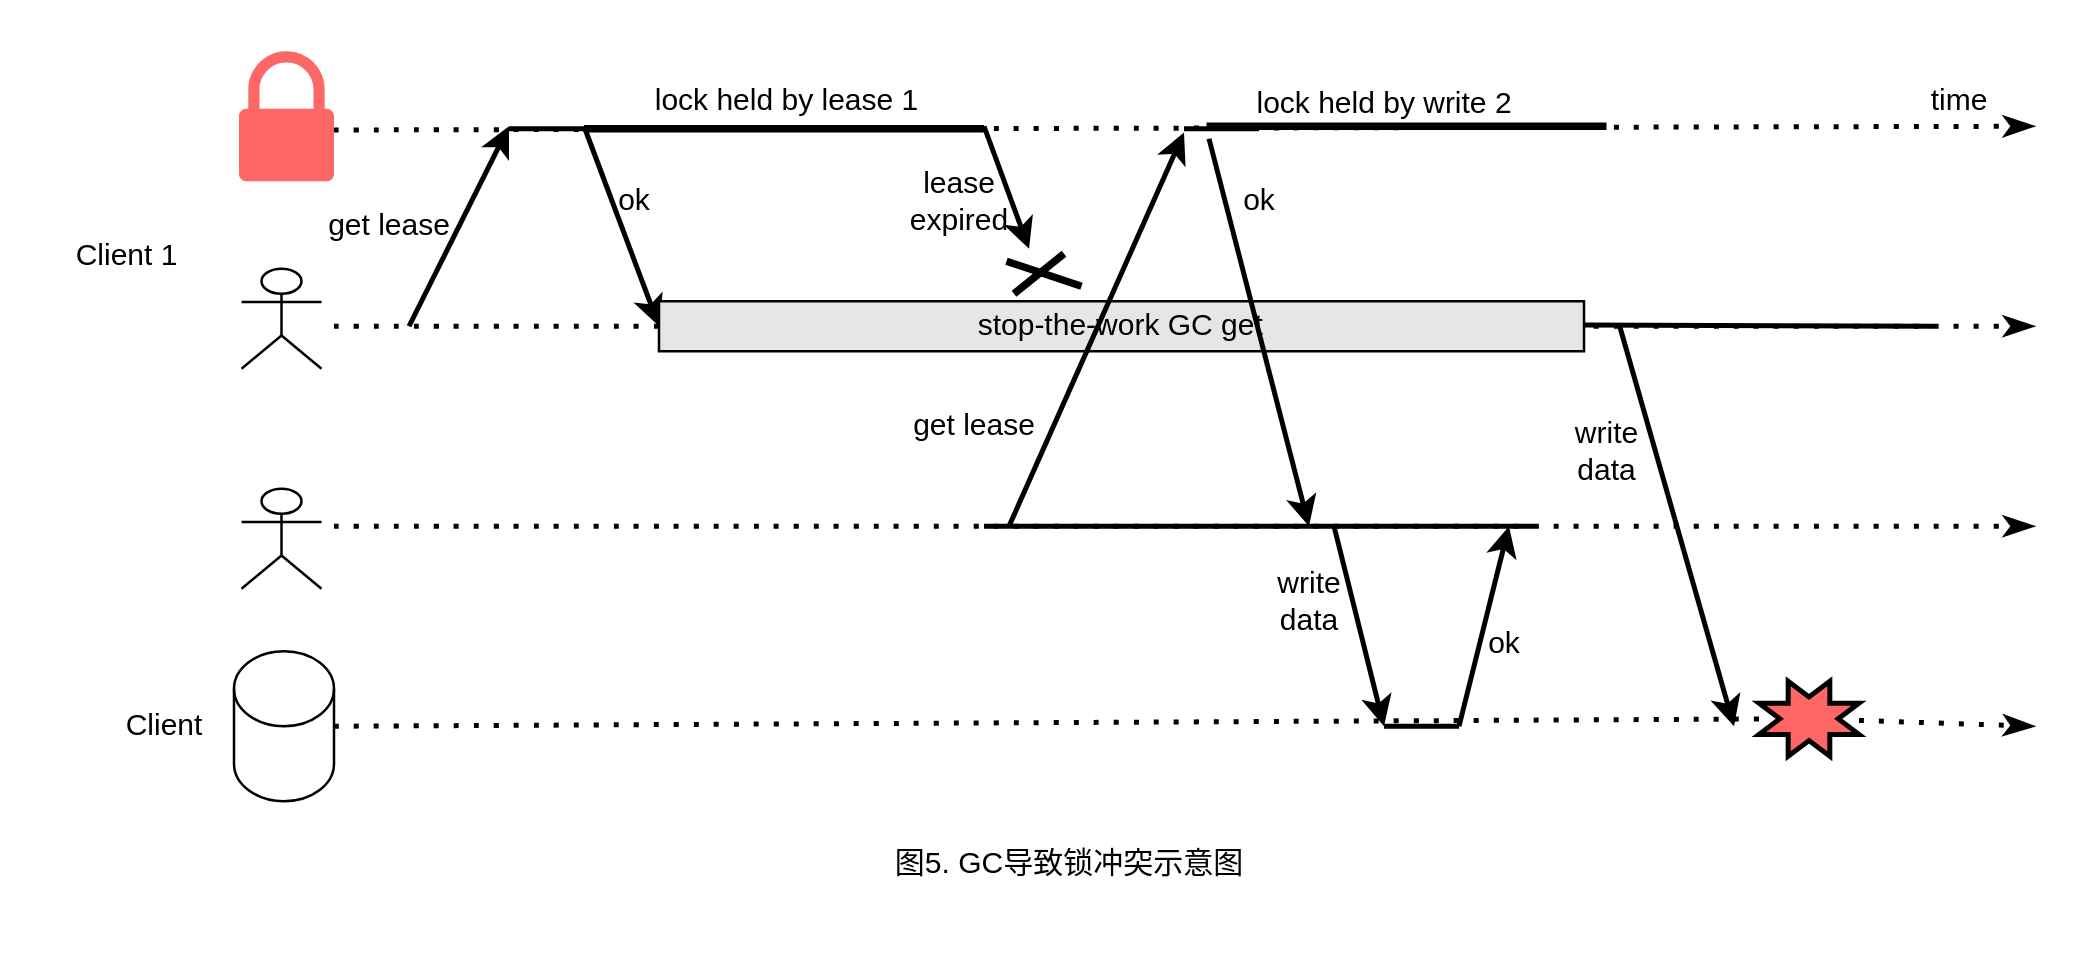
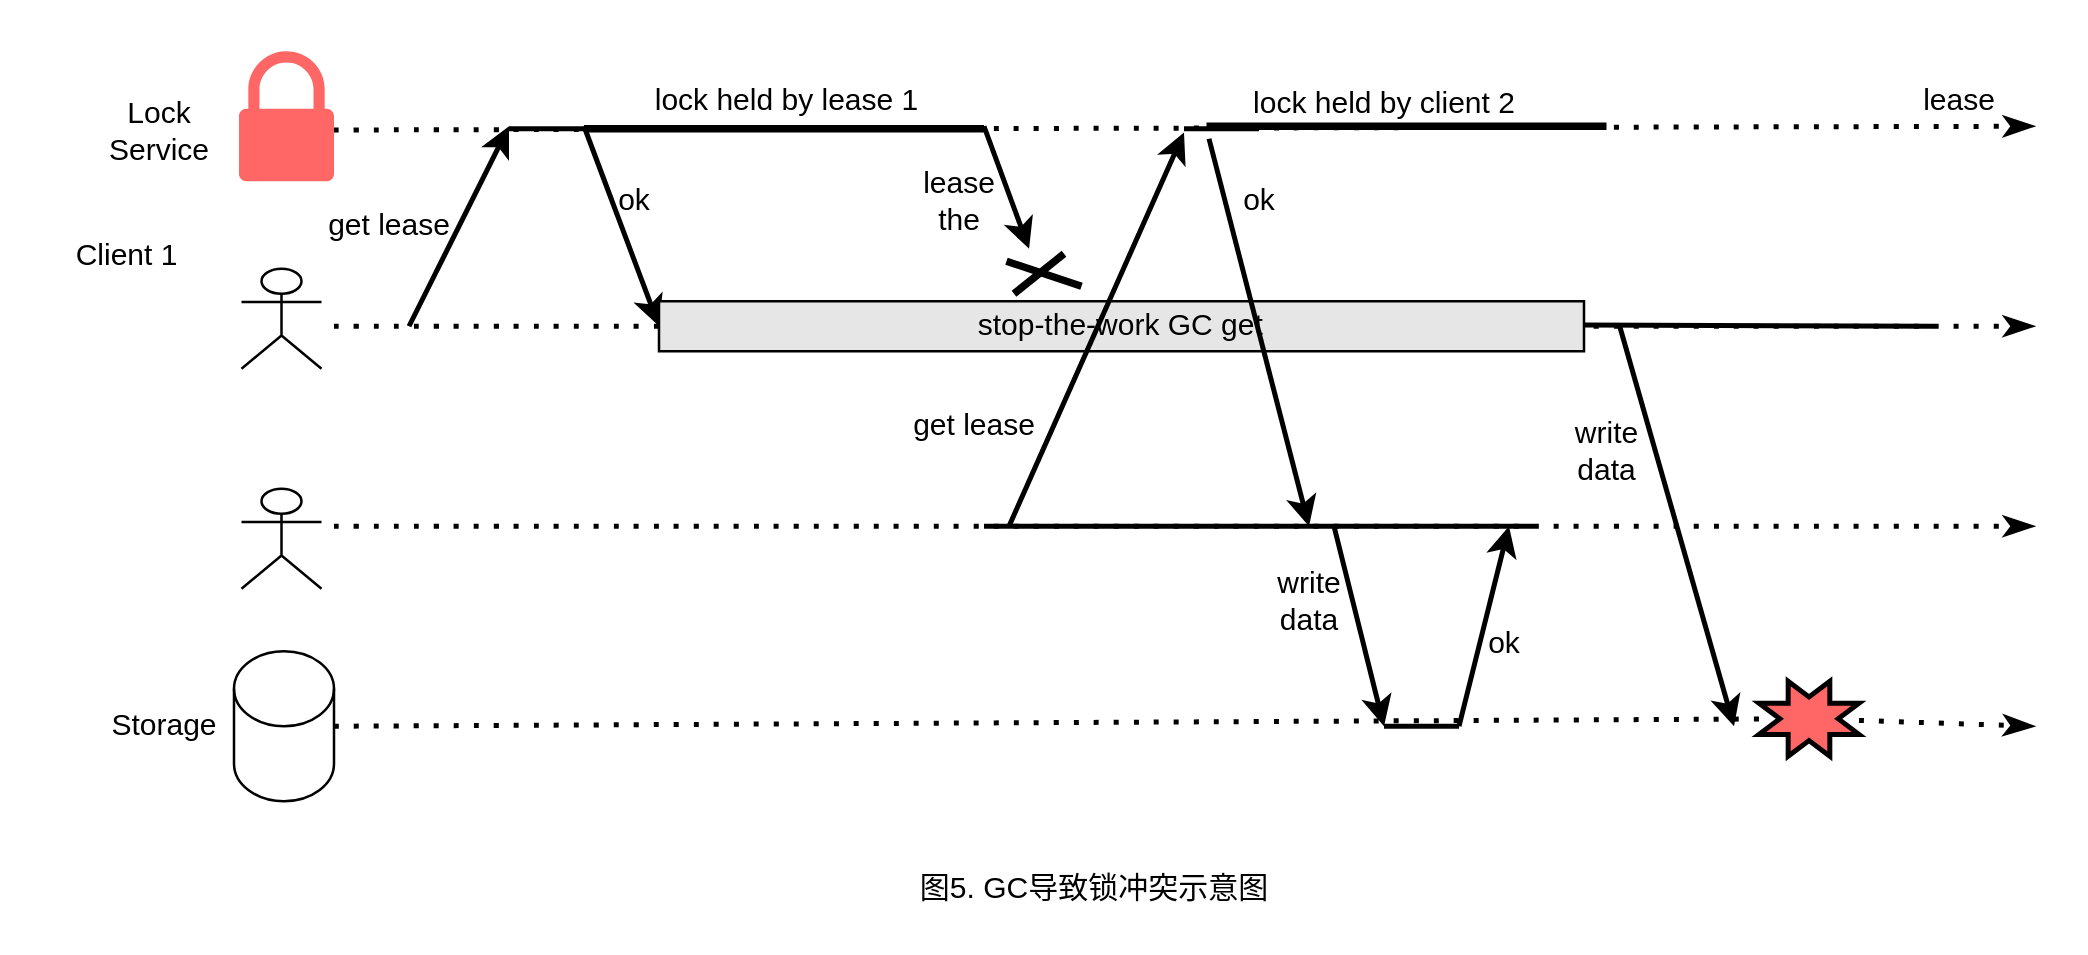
node "time": label "time" -> "lease"
node "lock held by write 2": label "lock held by write 2" -> "lock held by client 2"
node "Lock Service": added
node "lease expired": label "lease expired" -> "lease the"
node "Client": label "Client" -> "Storage"
node "图5. GC导致锁冲突示意图": moved (1069, 864) -> (1094, 889)
